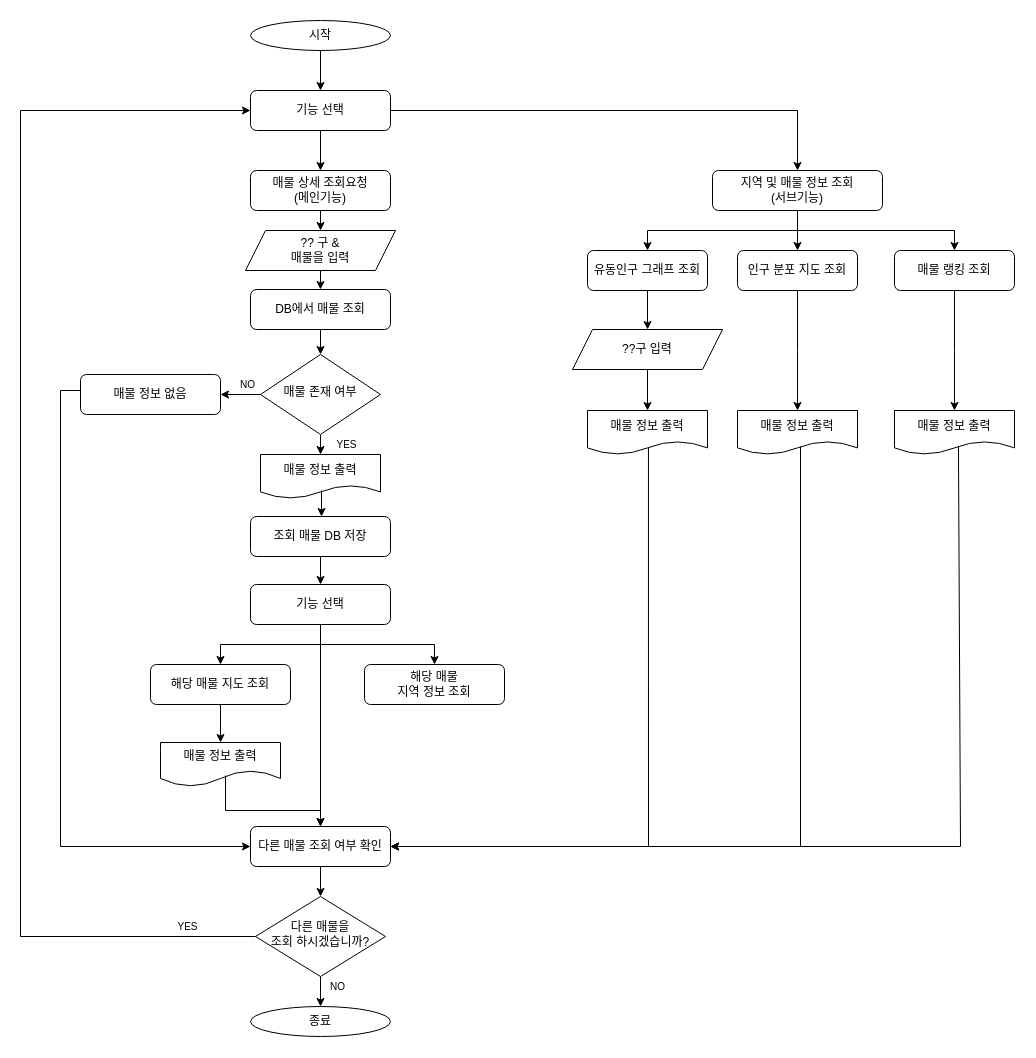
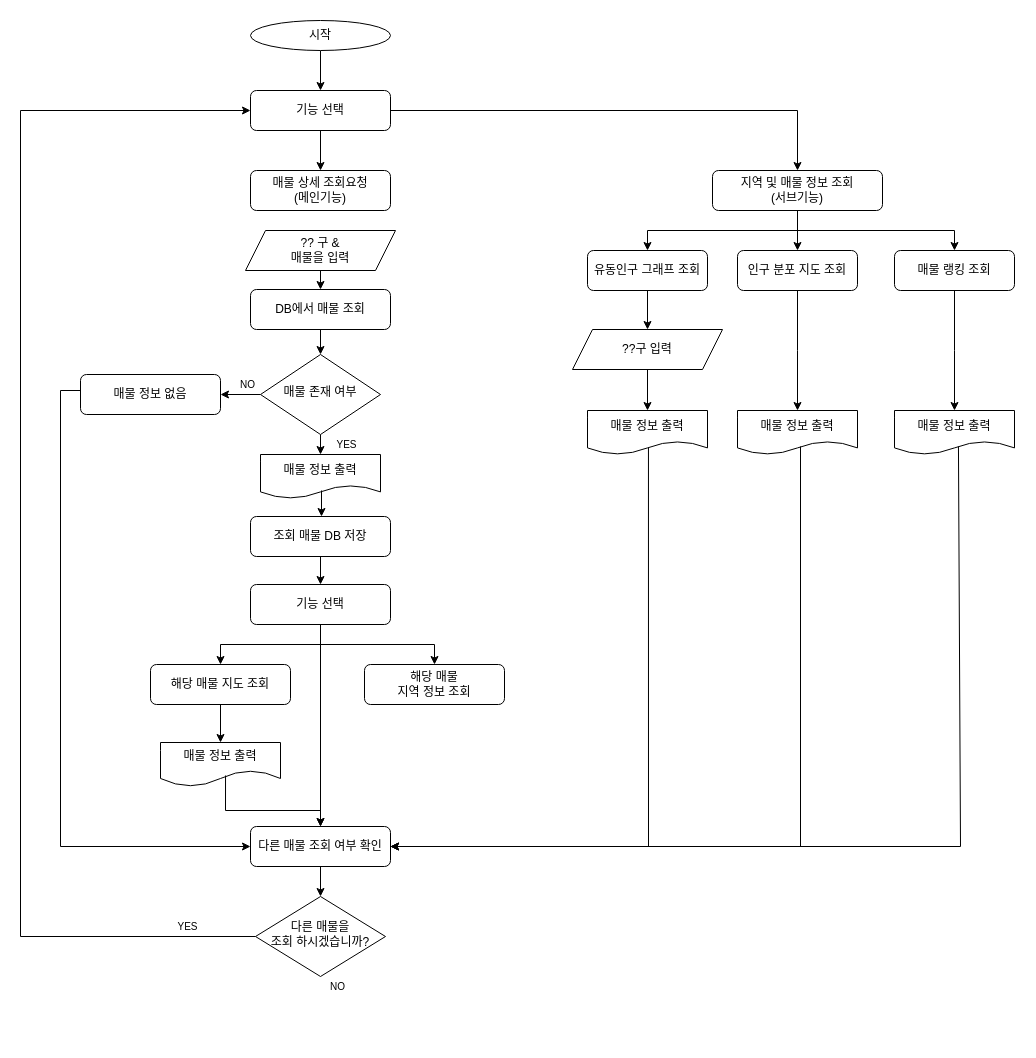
edge "매물 상세 조회요청 (메인기능)" -> "?? 구 & 매물을 입력": removed
edge "다른 매물을 조회 하시겠습니까?" -> "종료": removed
node "종료": removed
